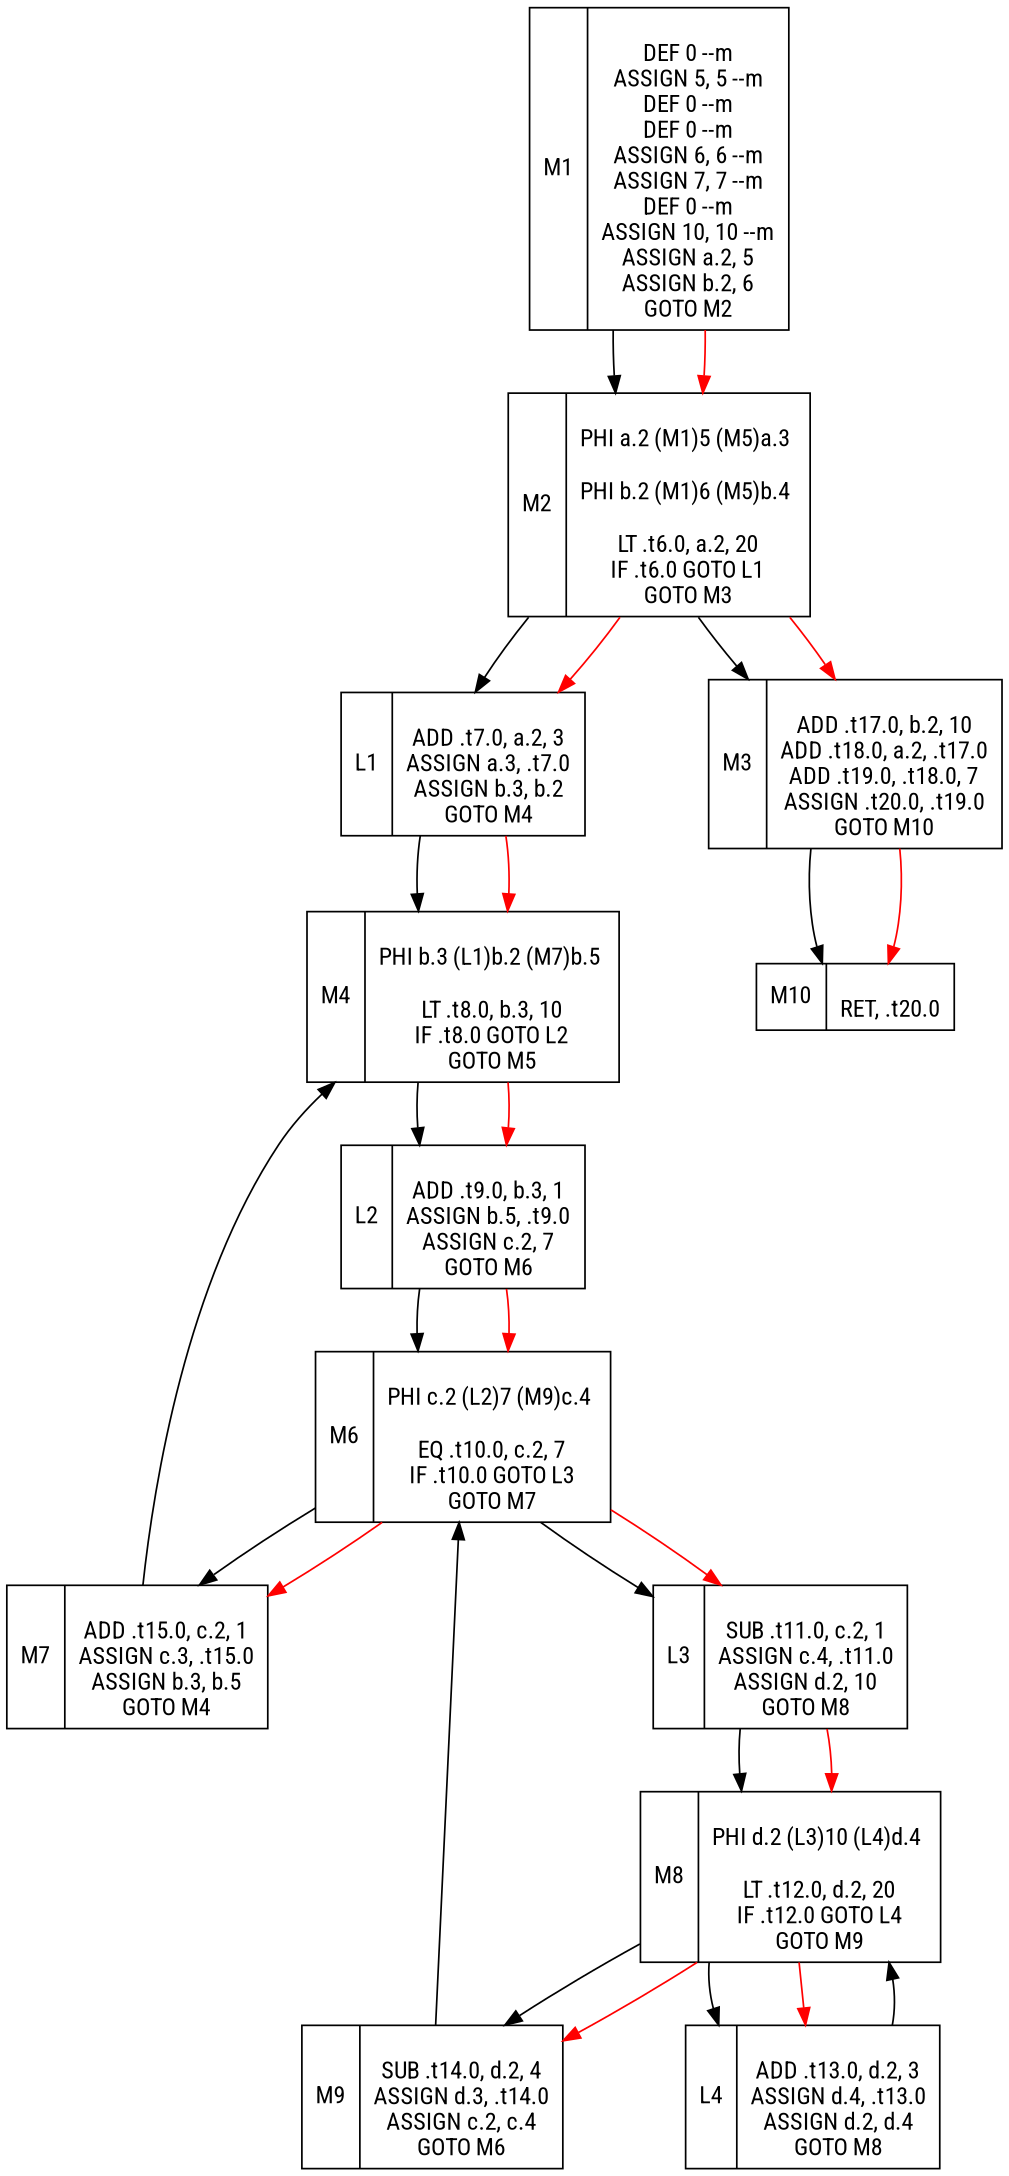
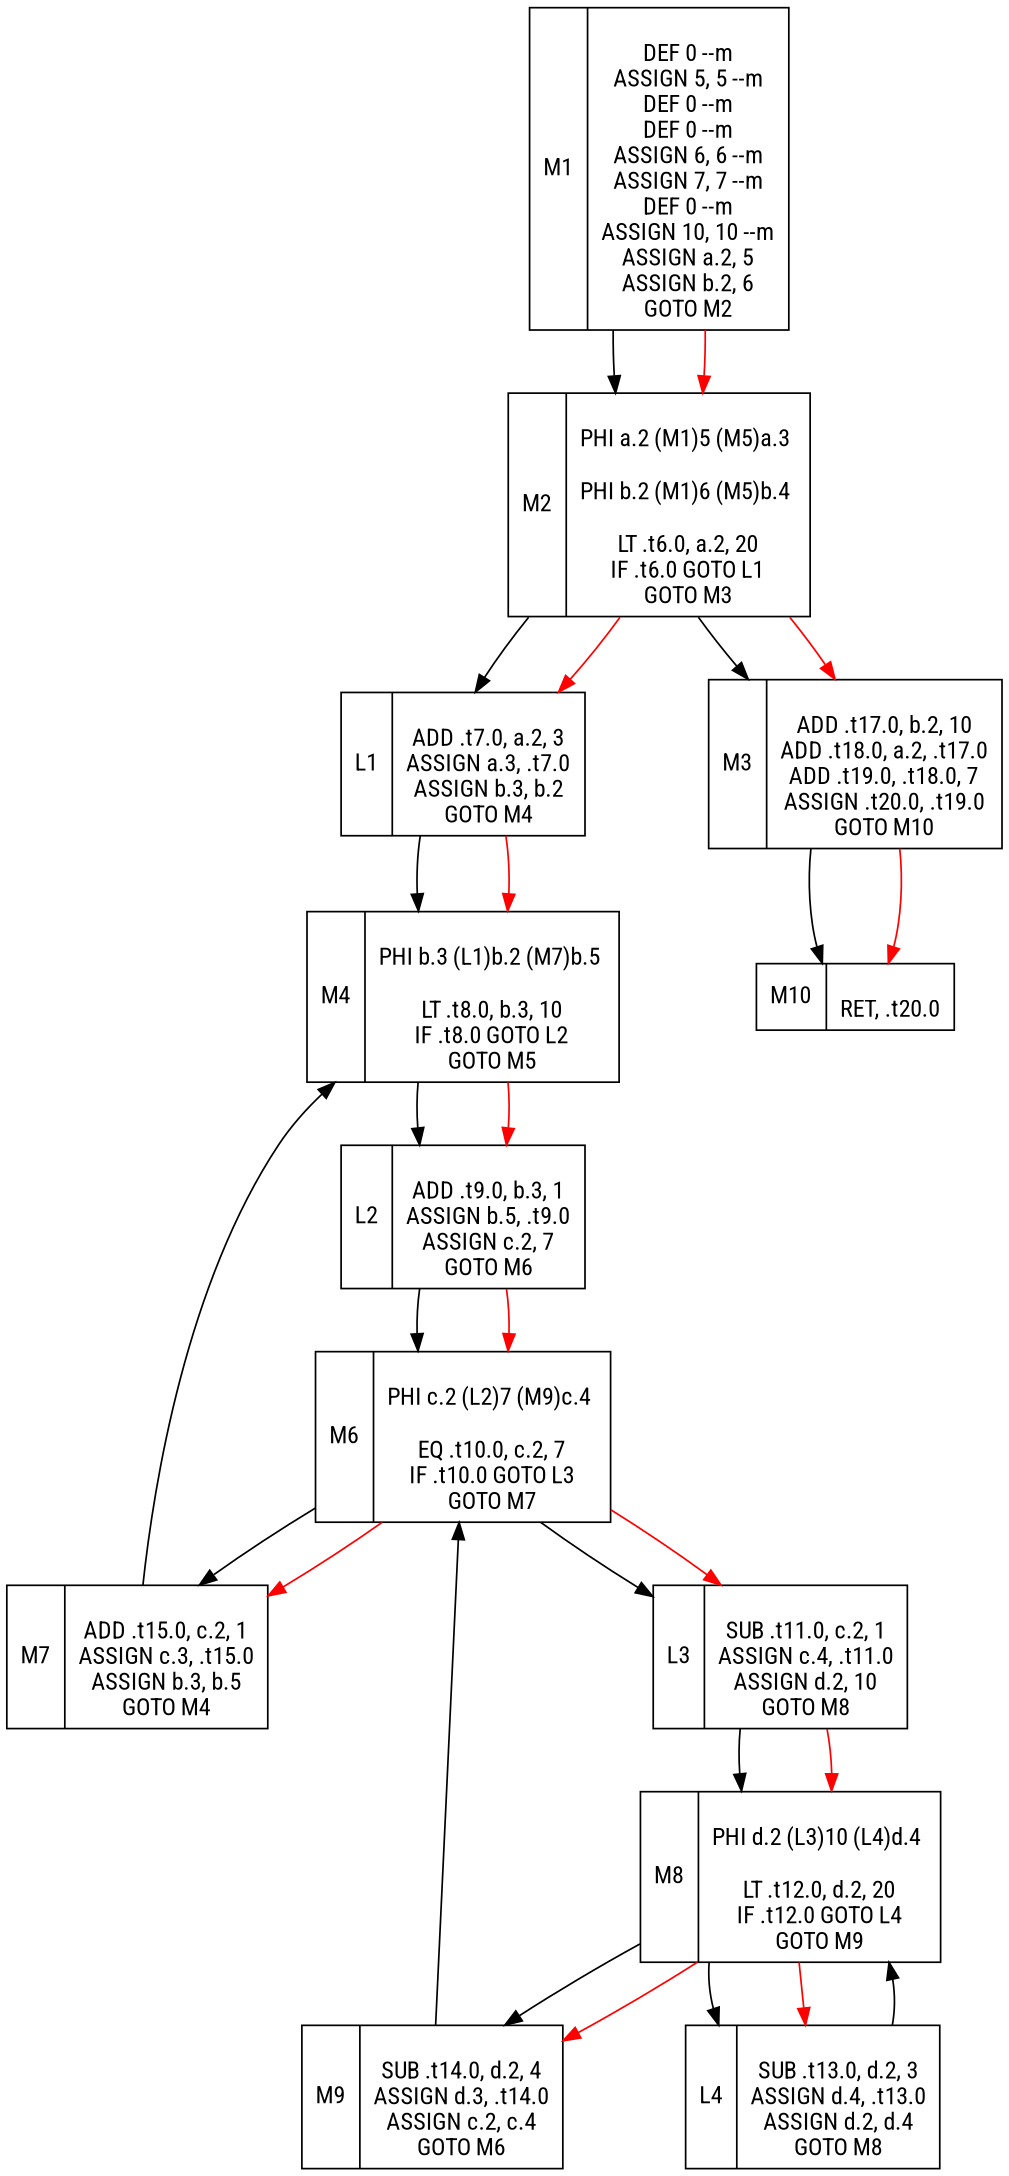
node "L4": text "ADD .t13.0, d.2, 3" -> "SUB .t13.0, d.2, 3"
